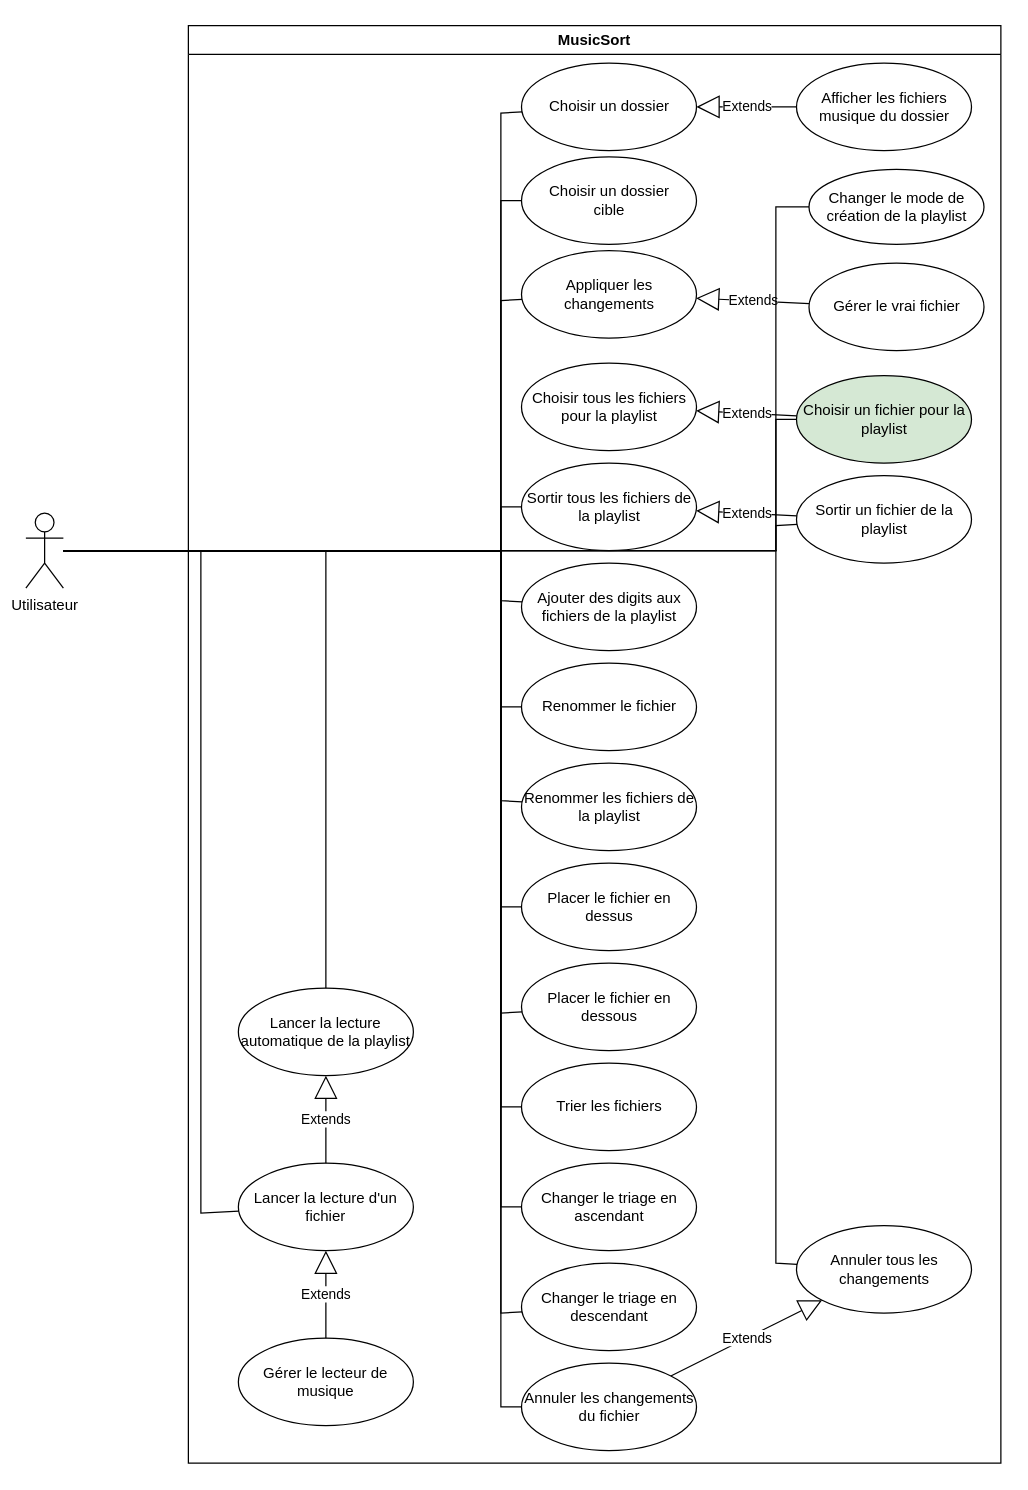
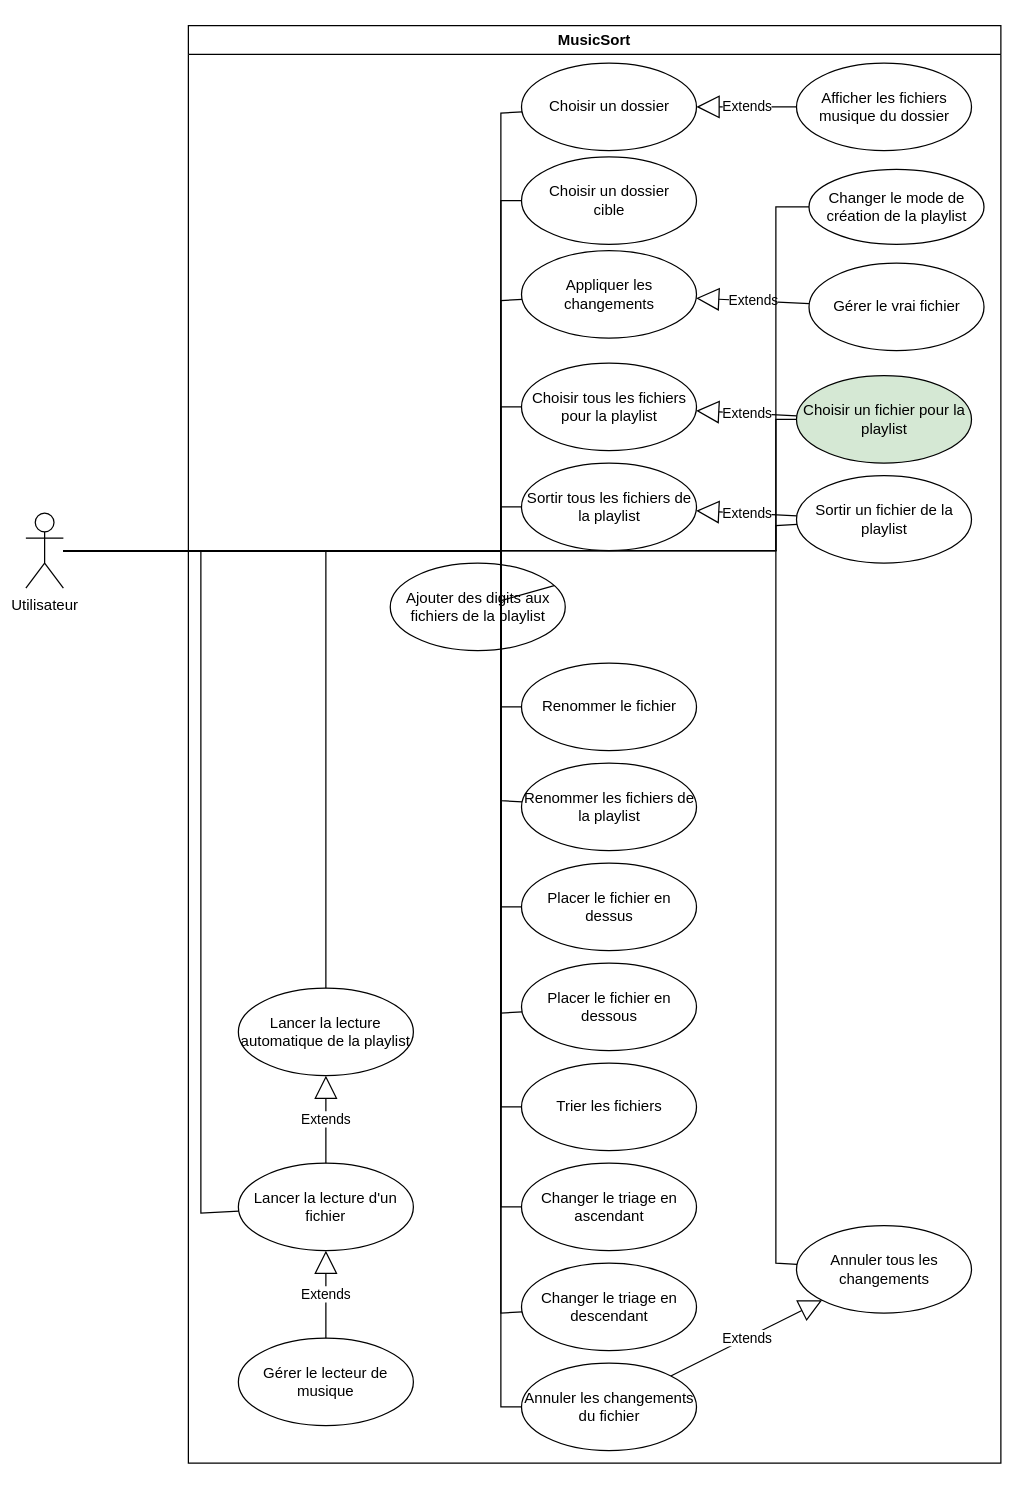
edge "Choisir tous les fichiers pour la playlist" -- "Utilisateur": added
node "Ajouter des digits aux fichiers de la playlist": moved (609, 607) -> (478, 607)
